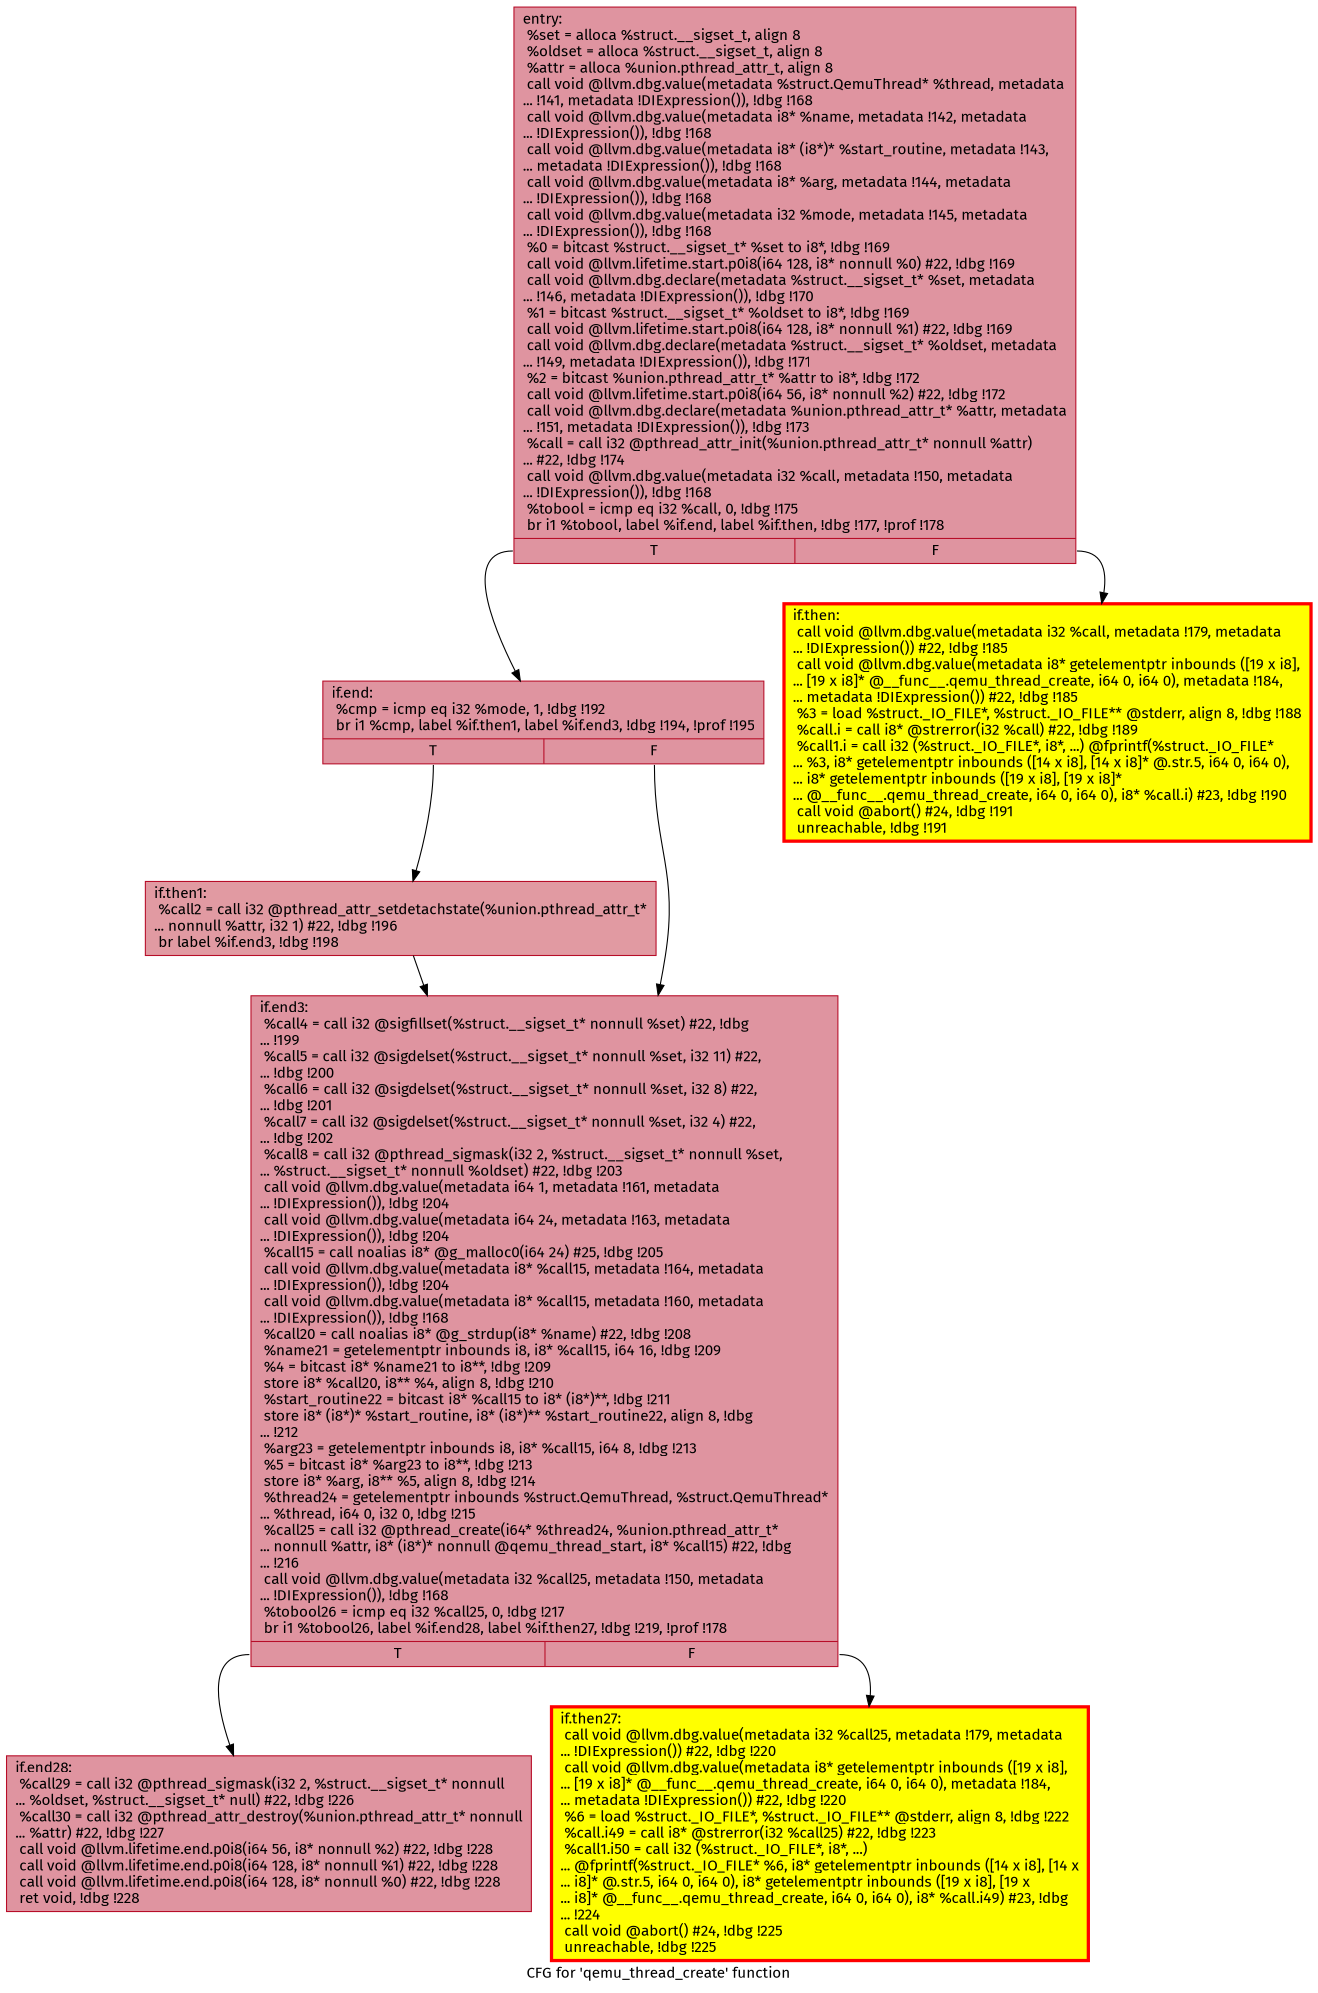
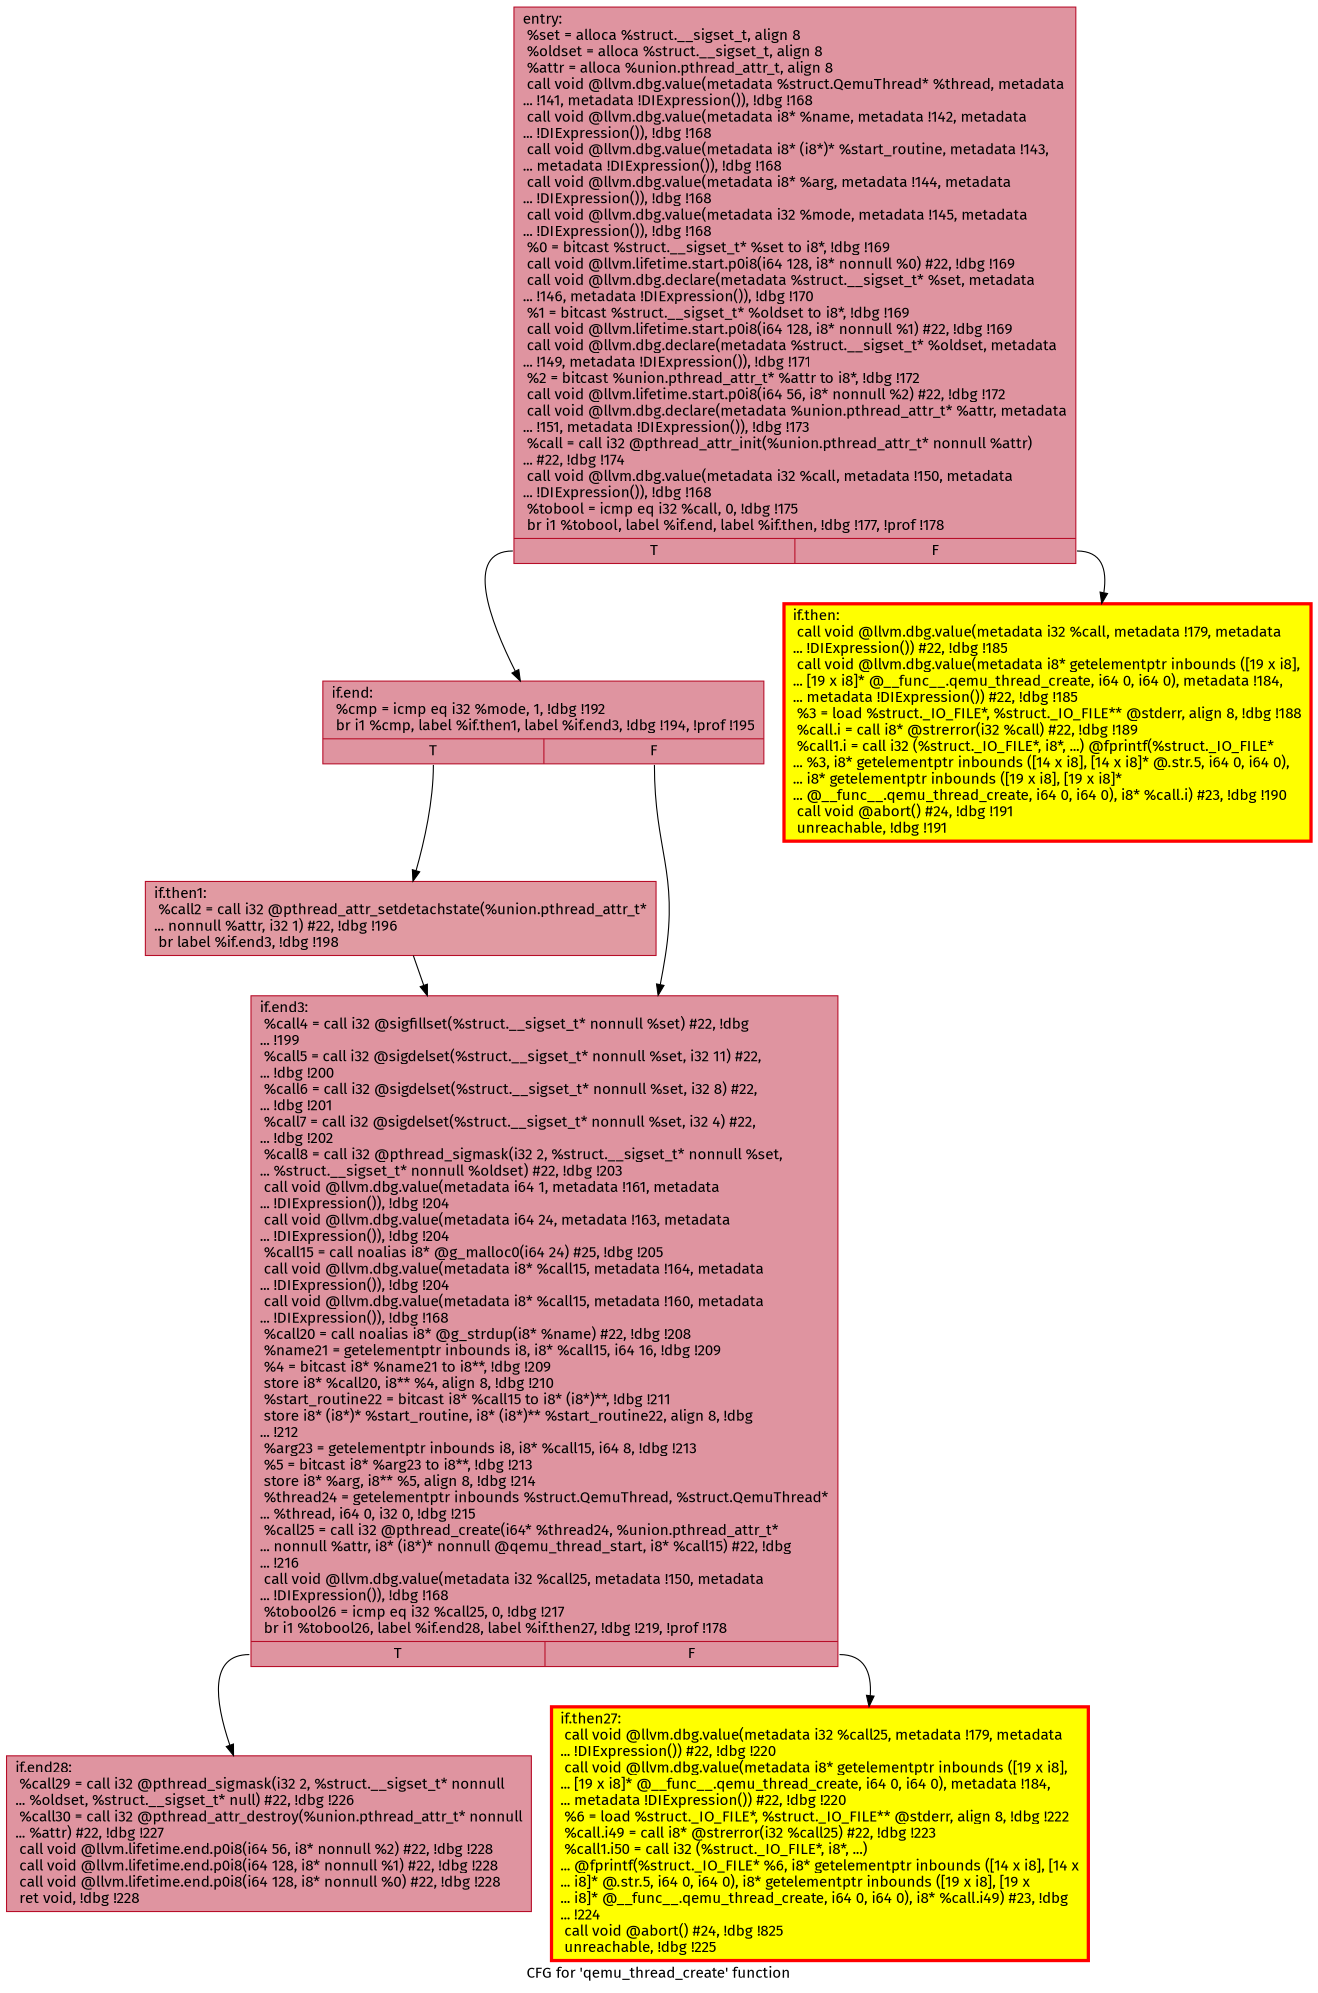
node "if.then27:": text "call void @abort() #24, !dbg !225" -> "call void @abort() #24, !dbg !825"
